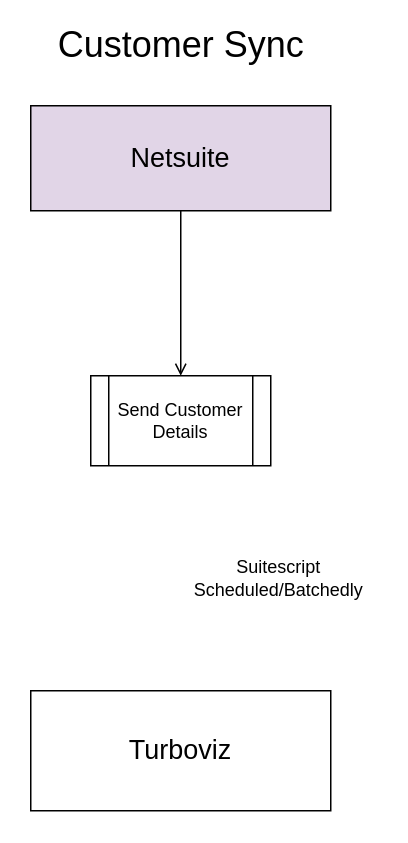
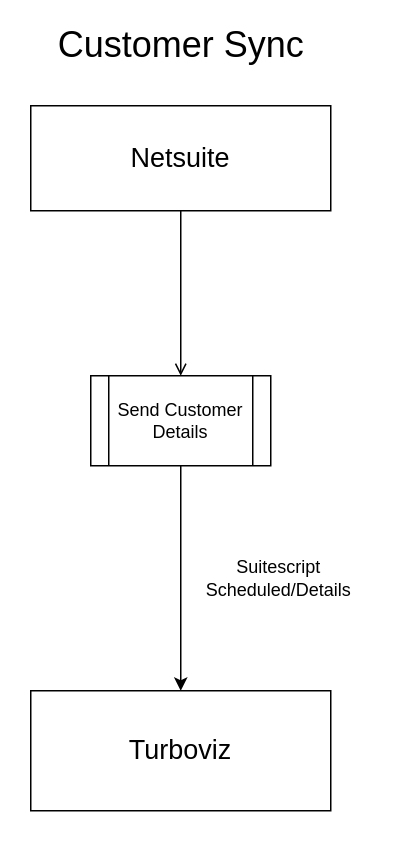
node "Netsuite": fillcolor #e1d5e7 -> #ffffff
edge "Send Customer Details" -> "Turboviz": added
node "Suitescript Scheduled/Batchedly": label "Suitescript Scheduled/Batchedly" -> "Suitescript Scheduled/Details"
